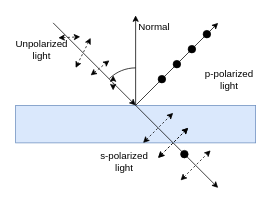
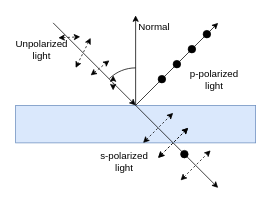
node "p-polarized light": moved (229, 79) -> (214, 79)
